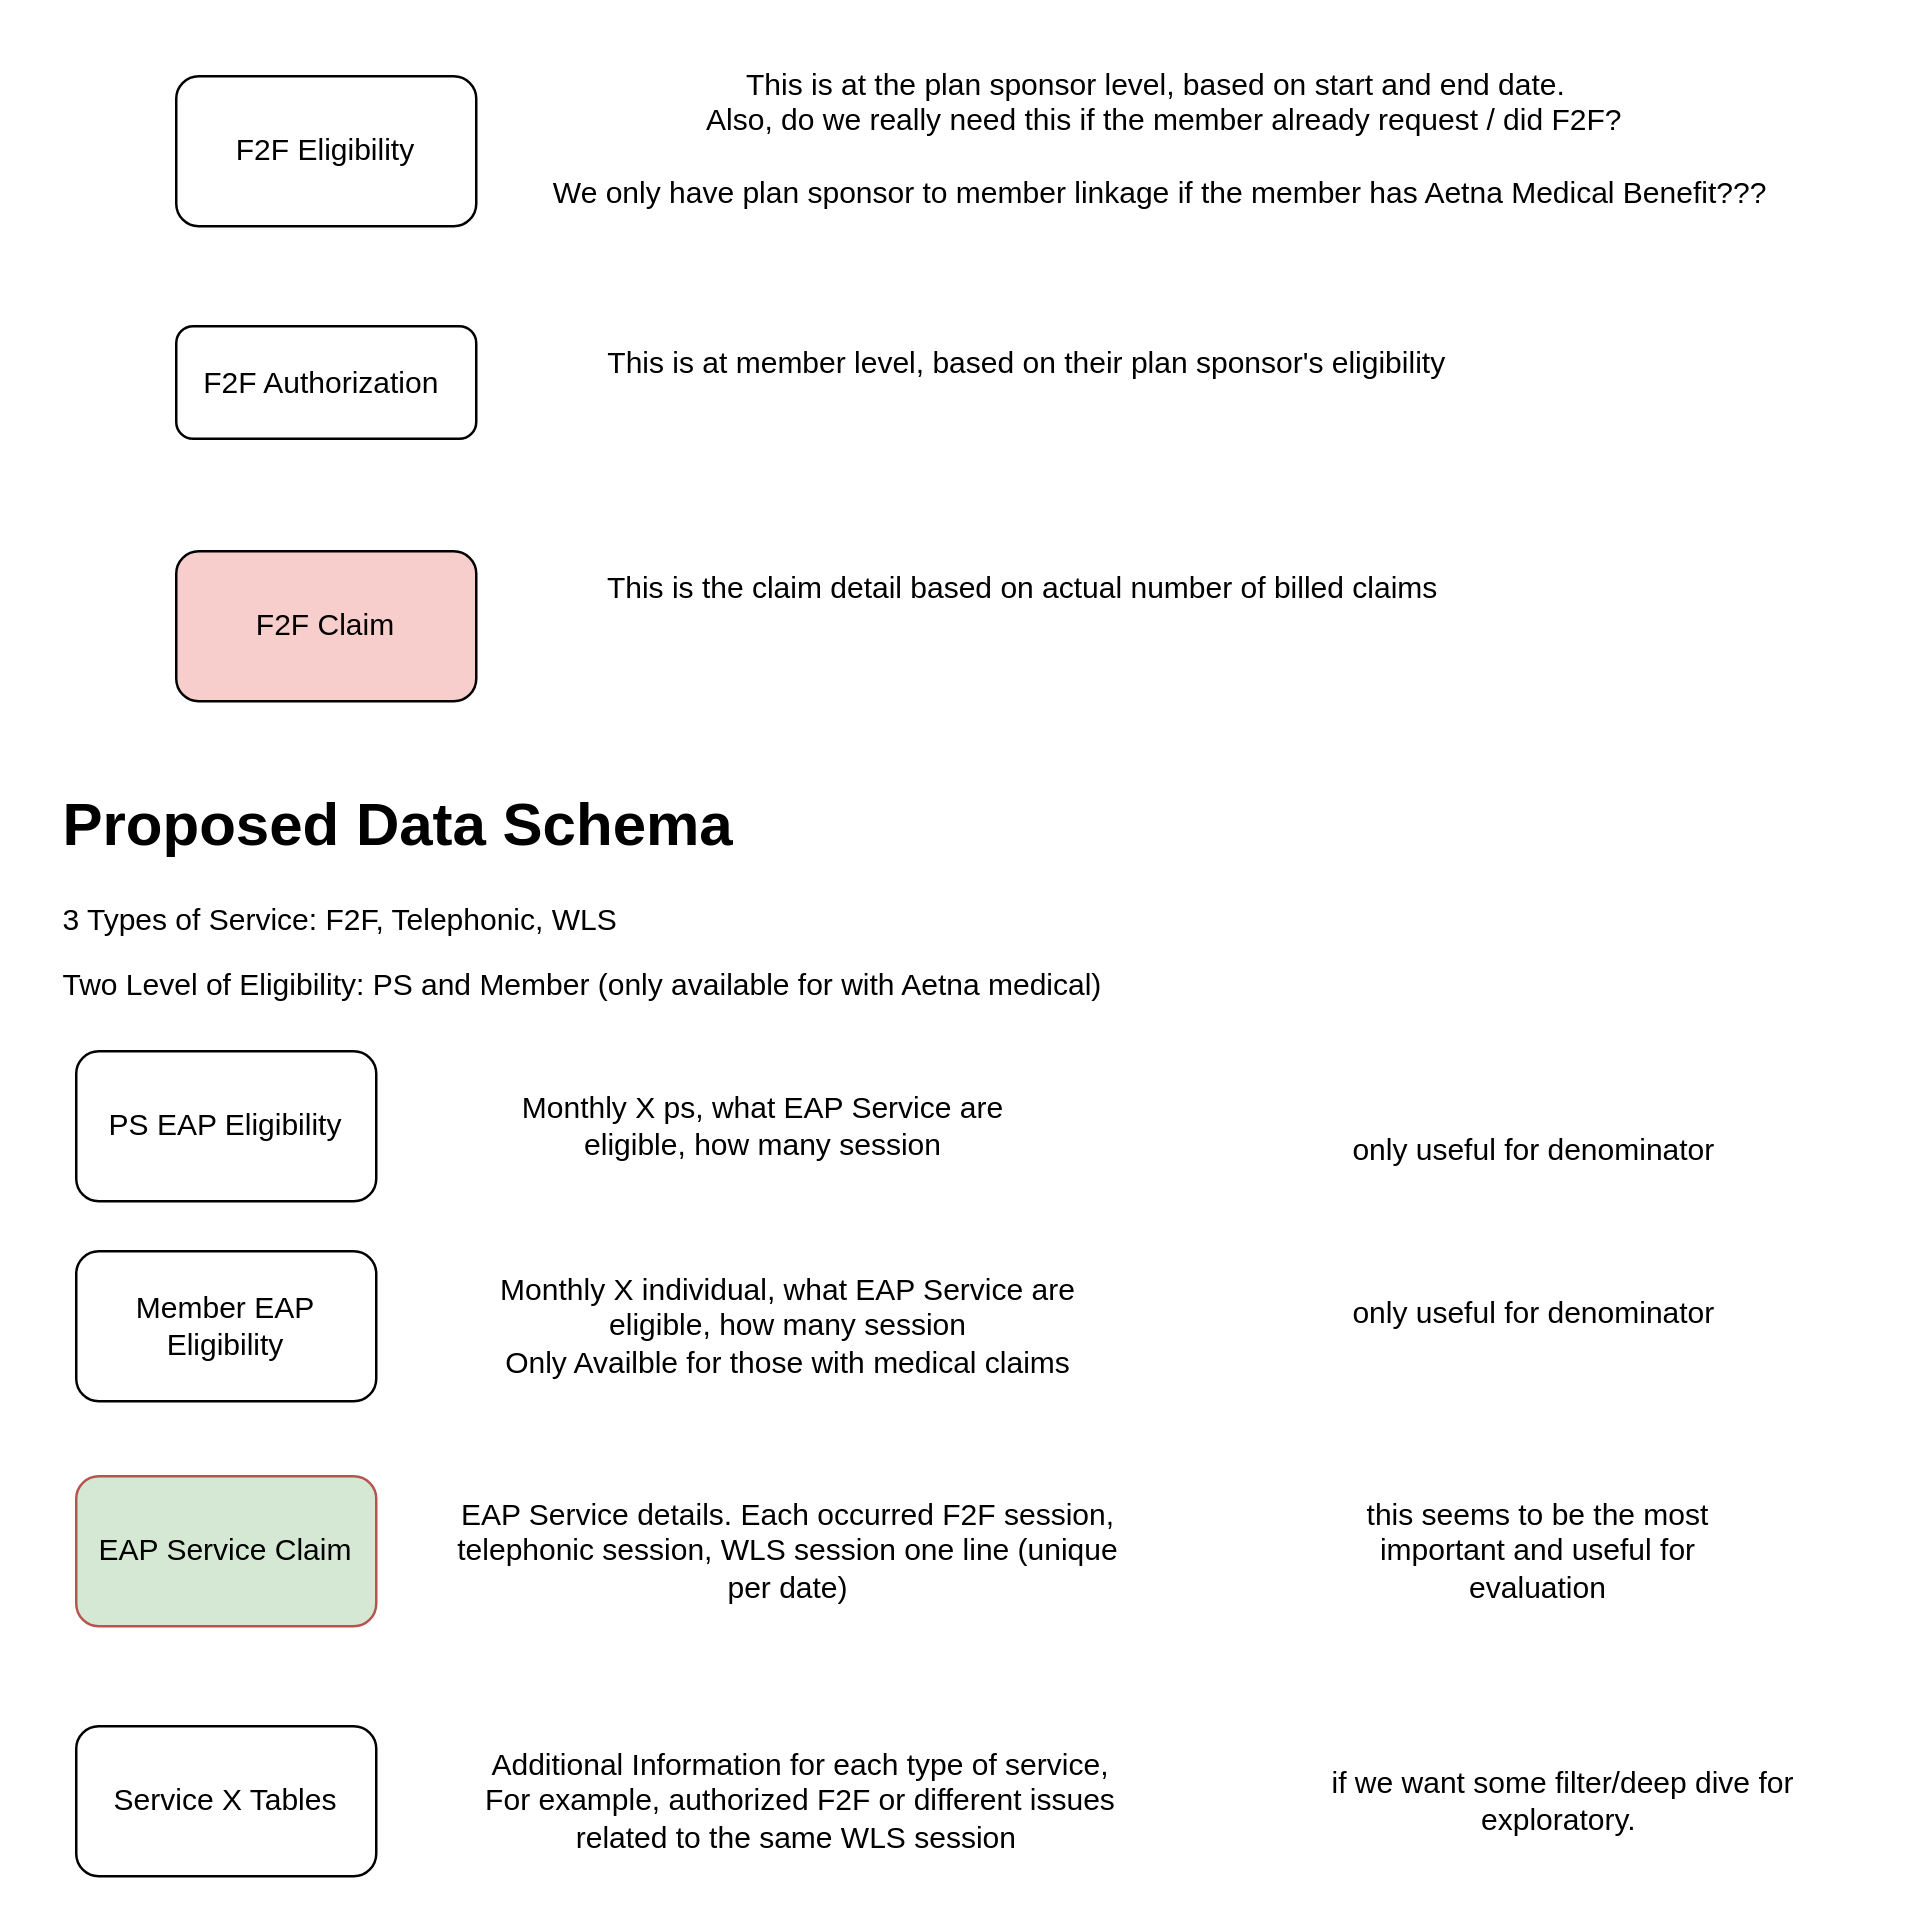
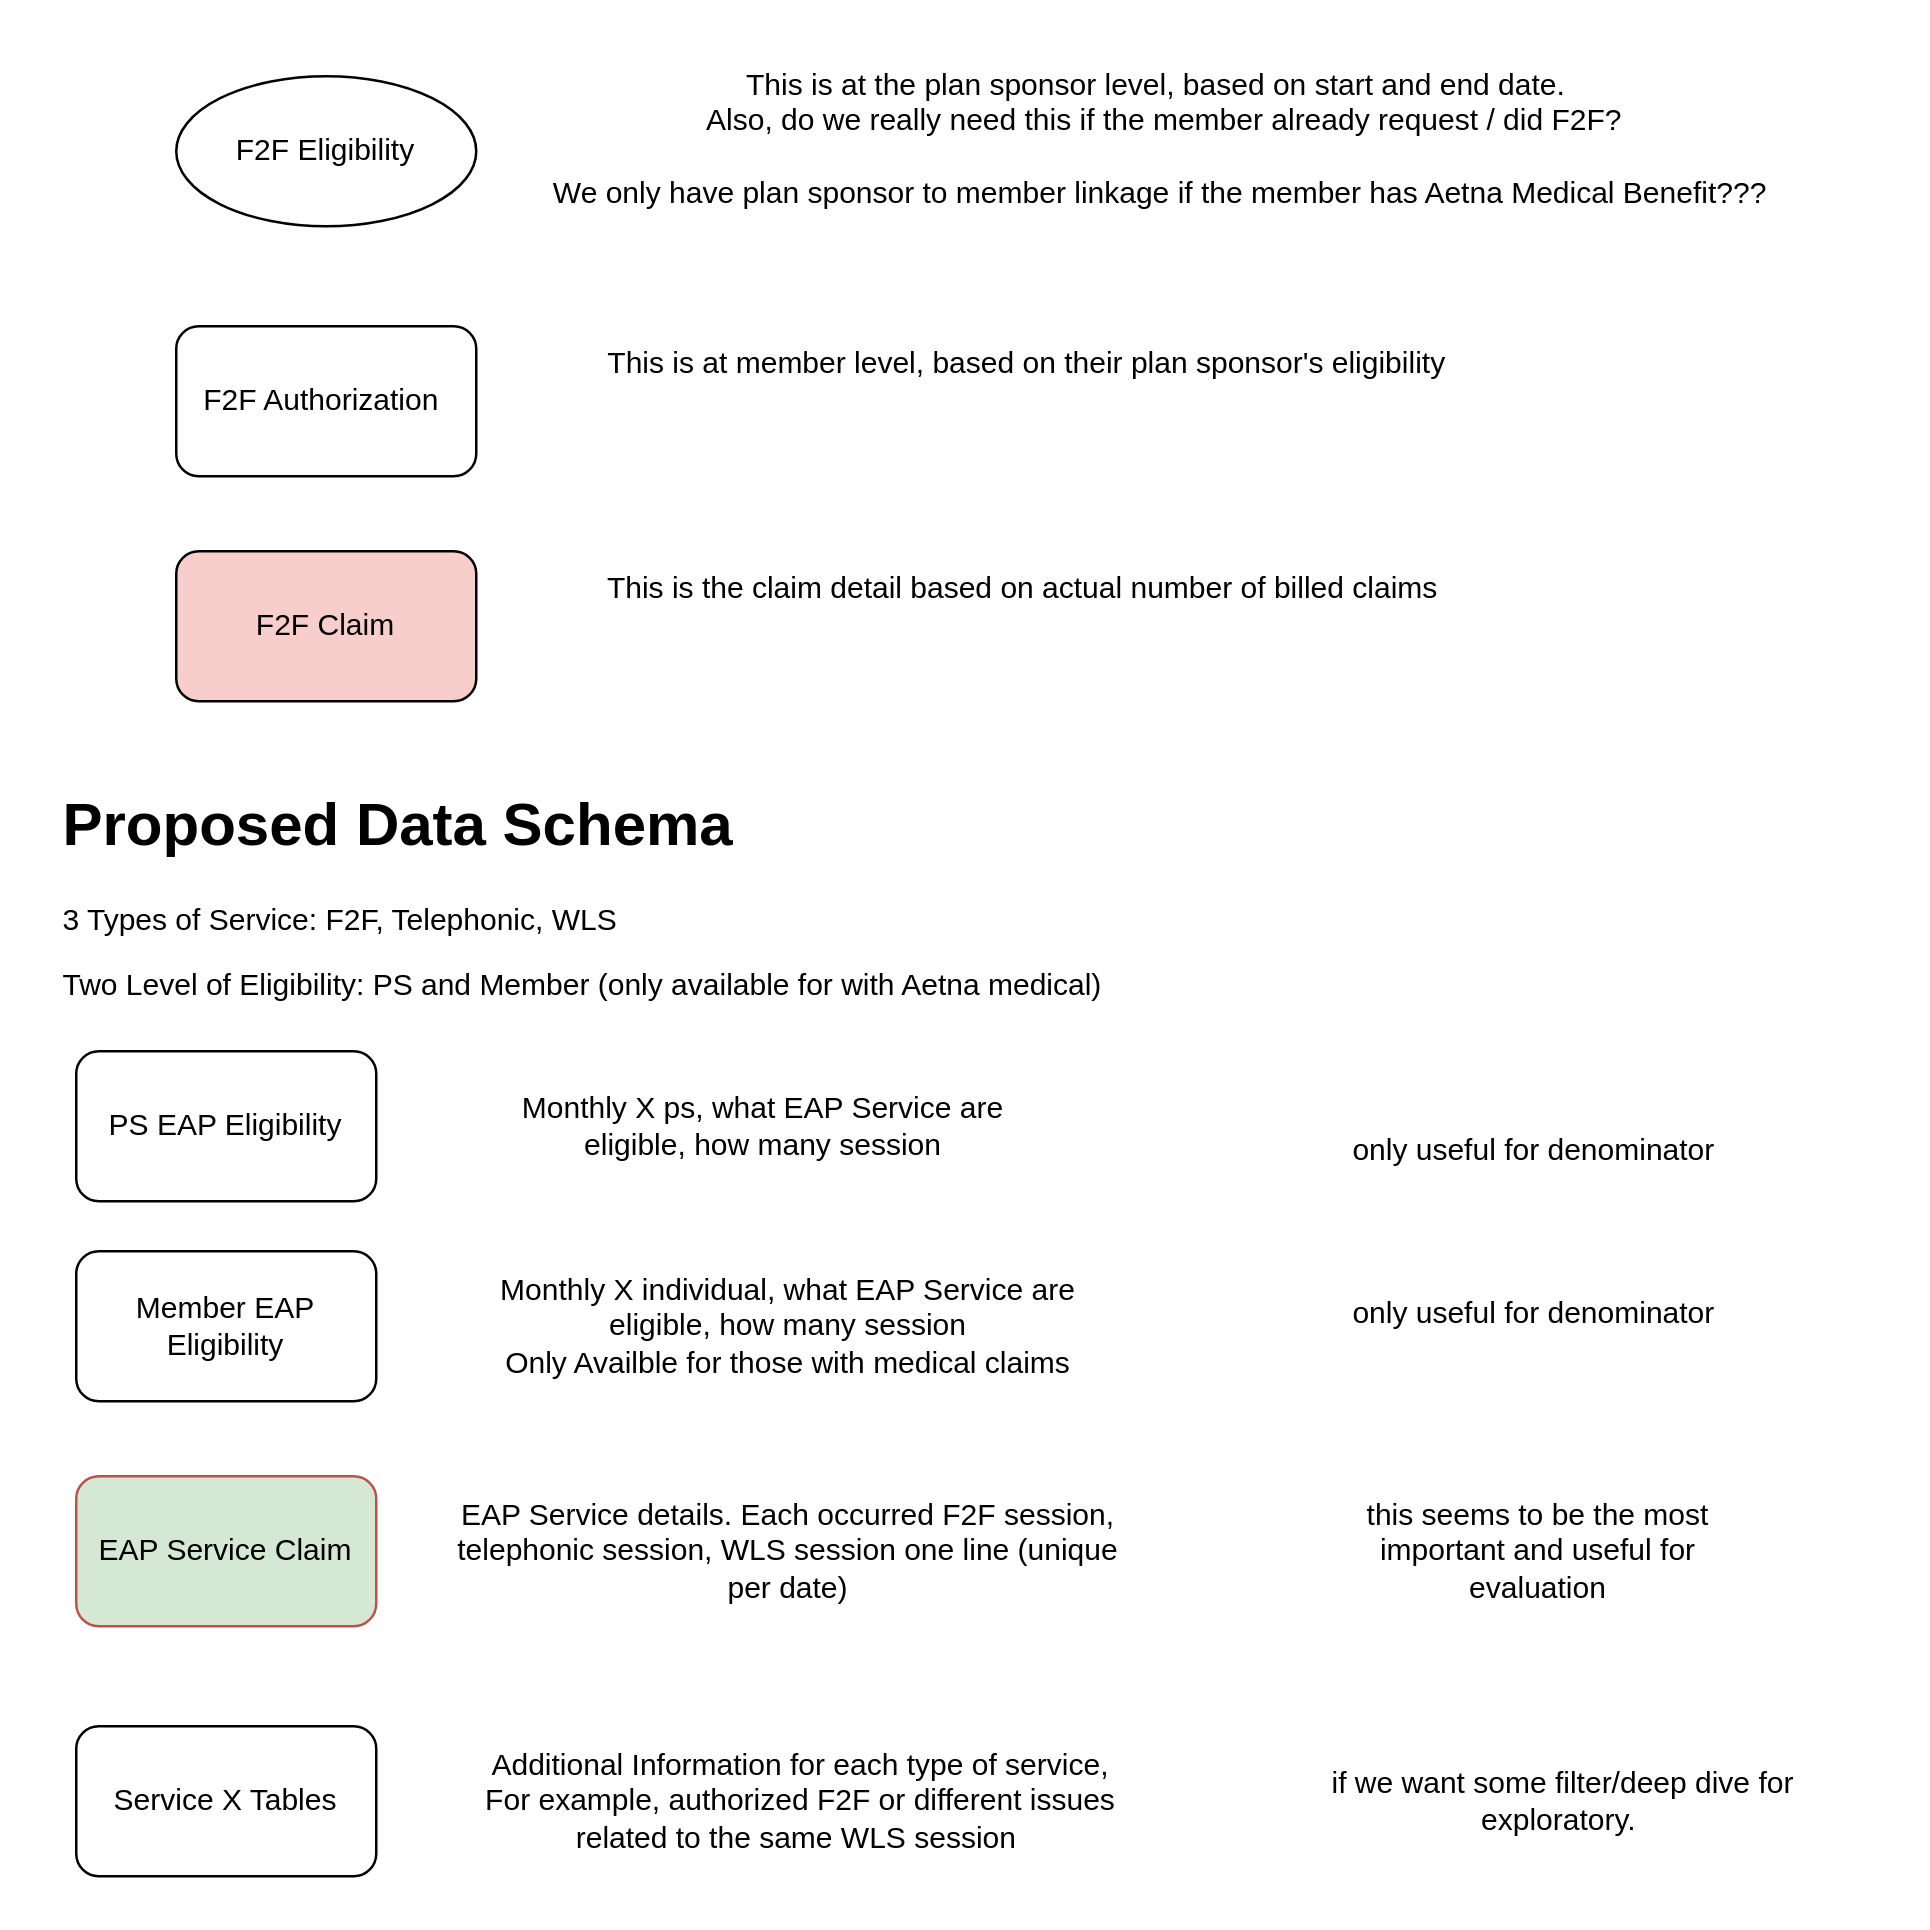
node "F2F Eligibility": shape rounded rectangle -> ellipse
node "F2F Authorization": size 300x113 -> 300x150
